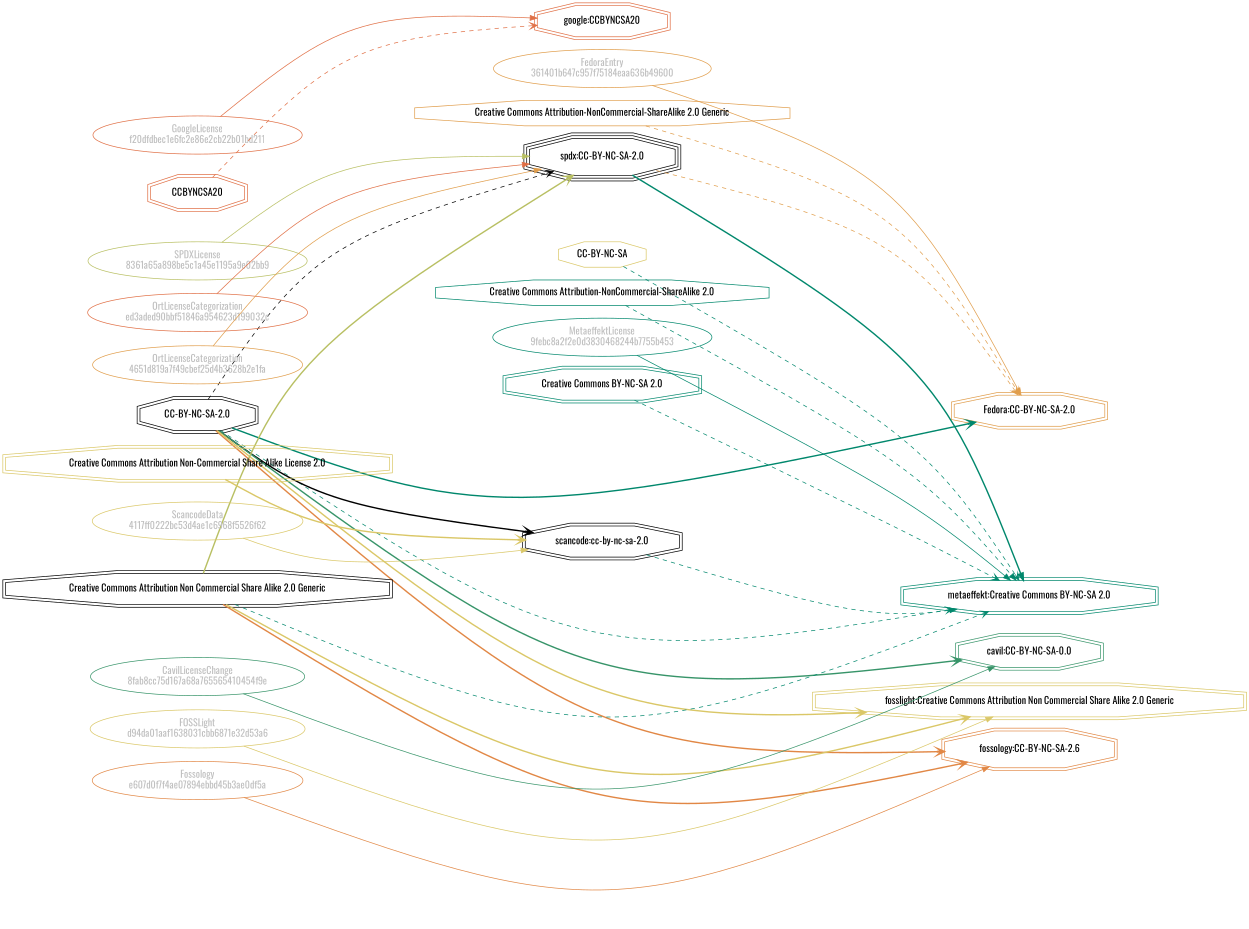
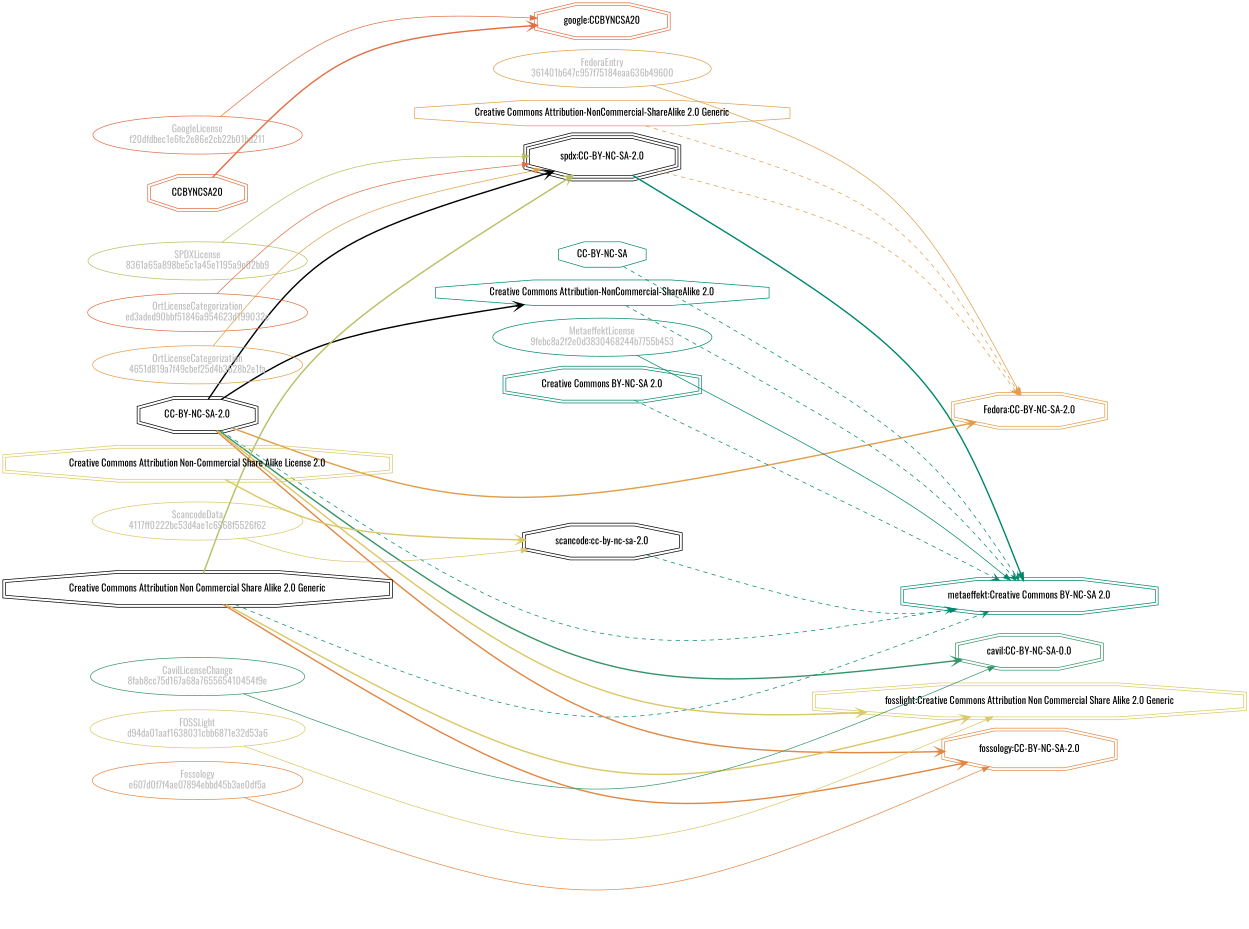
edge "CCBYNCSA20" -> "google:CCBYNCSA20": style dashed -> bold
edge "CC-BY-NC-SA-2.0" -> "spdx:CC-BY-NC-SA-2.0": style dashed -> bold
node "CC-BY-NC-SA": color #dac767 -> #00876c
edge "Creative Commons Attribution-NonCommercial-ShareAlike 2.0" -> "metaeffekt:Creative Commons BY-NC-SA 2.0": arrowhead normal -> vee
edge "CC-BY-NC-SA-2.0" -> "Fedora:CC-BY-NC-SA-2.0": color #00876c -> #e09d4b
edge "CC-BY-NC-SA-2.0" -> "scancode:cc-by-nc-sa-2.0": now "CC-BY-NC-SA-2.0" -> "Creative Commons Attribution-NonCommercial-ShareAlike 2.0"
node "fossology:CC-BY-NC-SA-2.6": label "fossology:CC-BY-NC-SA-2.6" -> "fossology:CC-BY-NC-SA-2.0"
